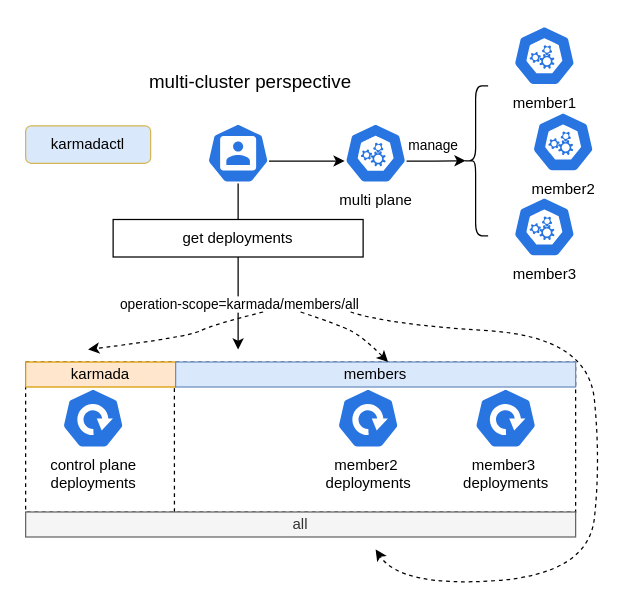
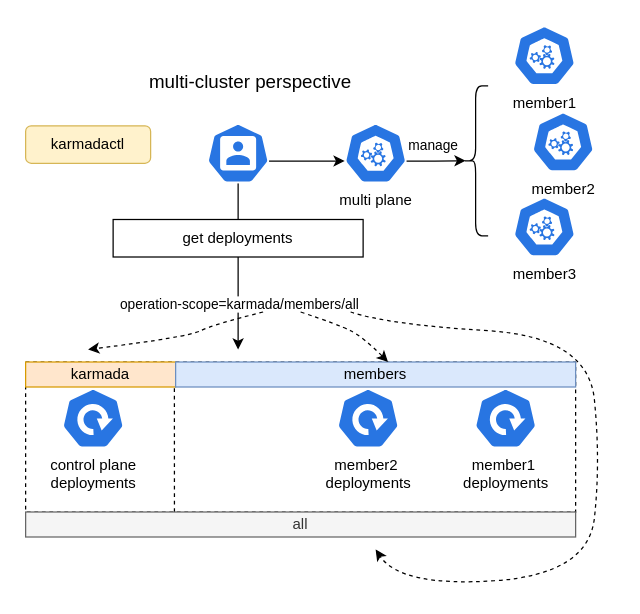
node "karmadactl": fillcolor #dae8fc -> #fff2cc
node "member3 deployments": label "member3 deployments" -> "member1 deployments"
